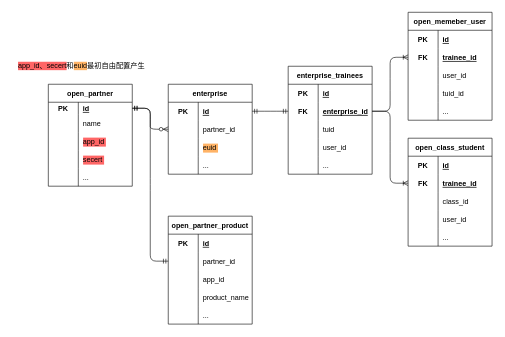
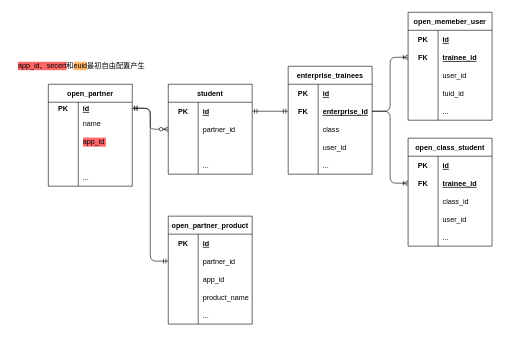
node "enterprise": label "enterprise" -> "student"
node "tuid": label "tuid" -> "class"
node "euid": removed
node "secert": removed
